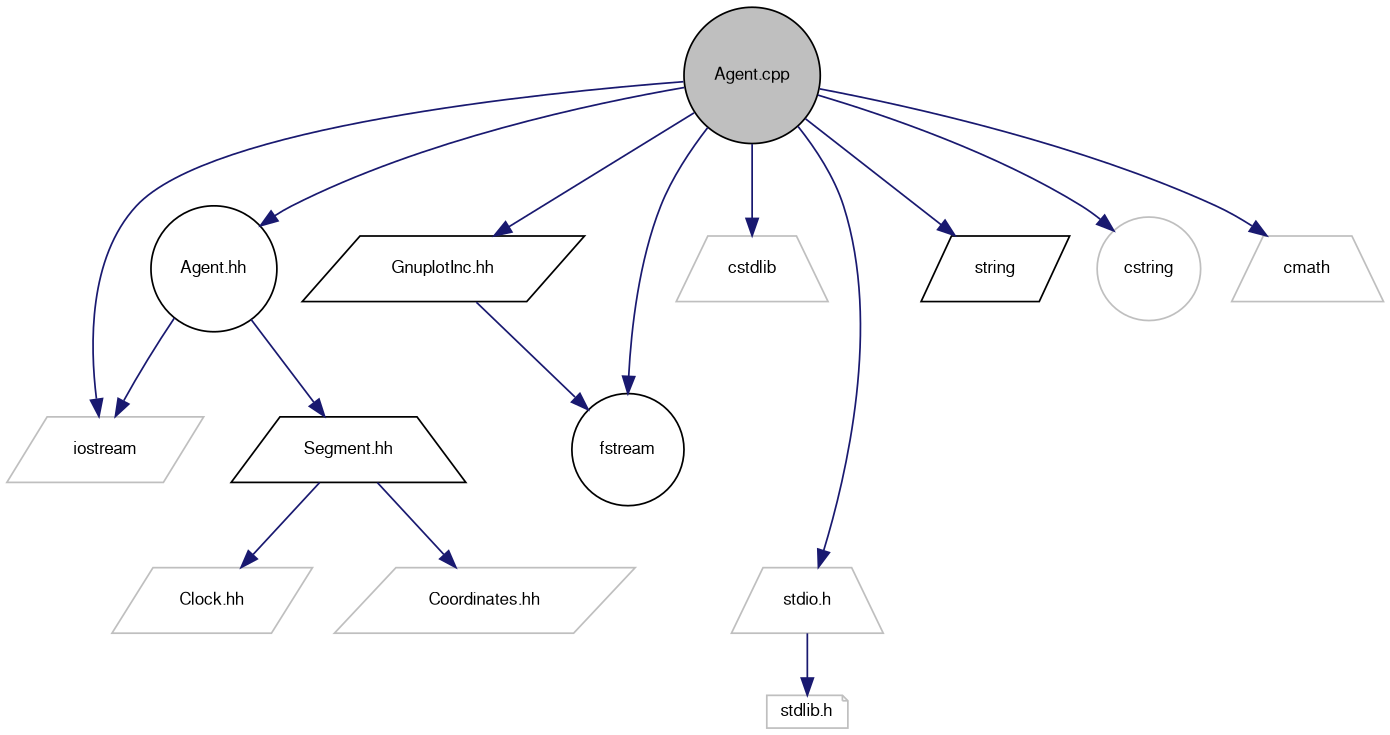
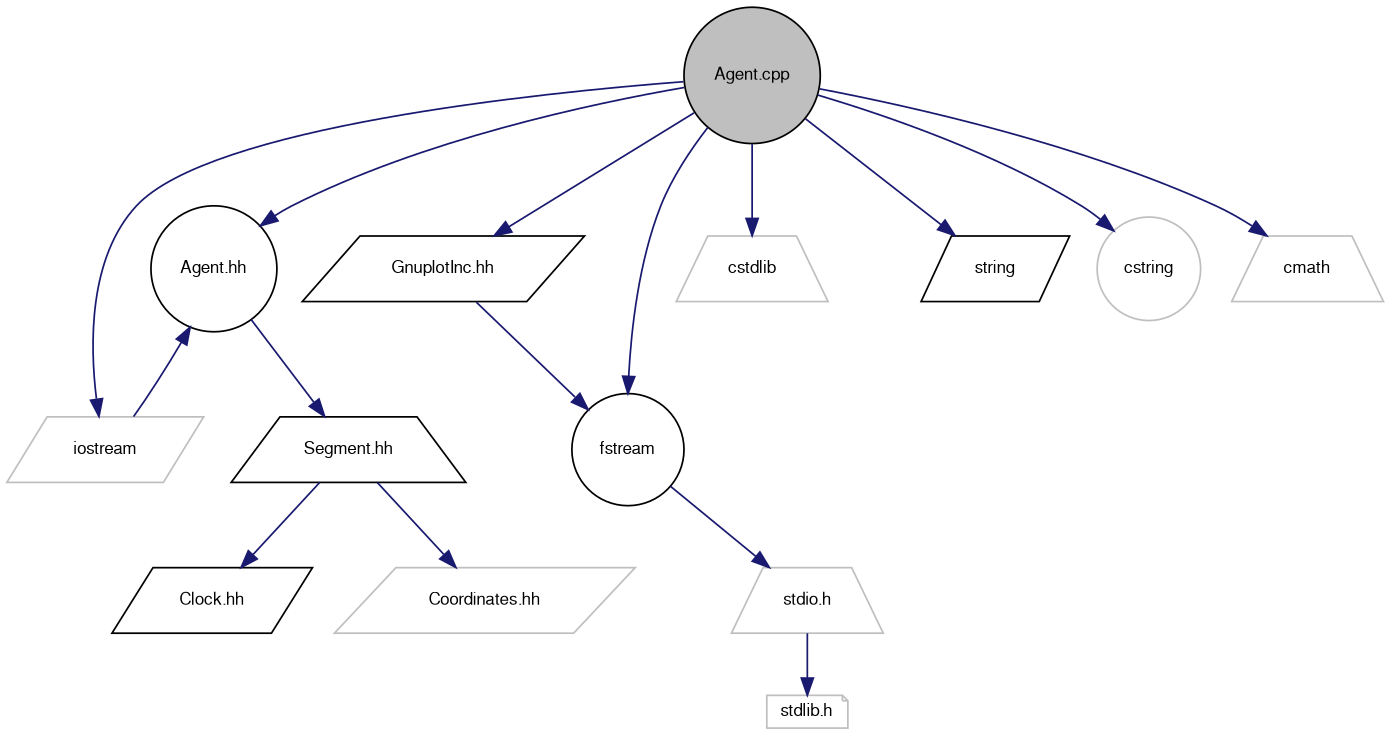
edge "Agent.cpp" -> "stdio.h": now "fstream" -> "stdio.h"
edge "Agent.hh" -> "iostream": reversed
node "Clock.hh": color grey75 -> black
